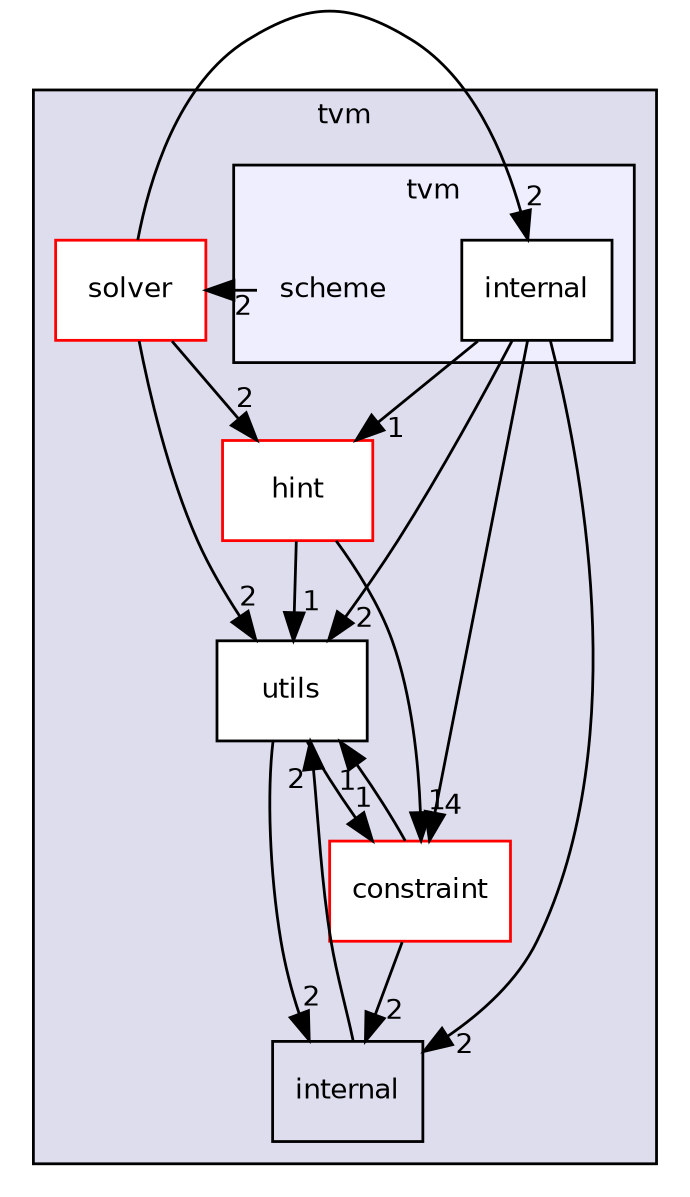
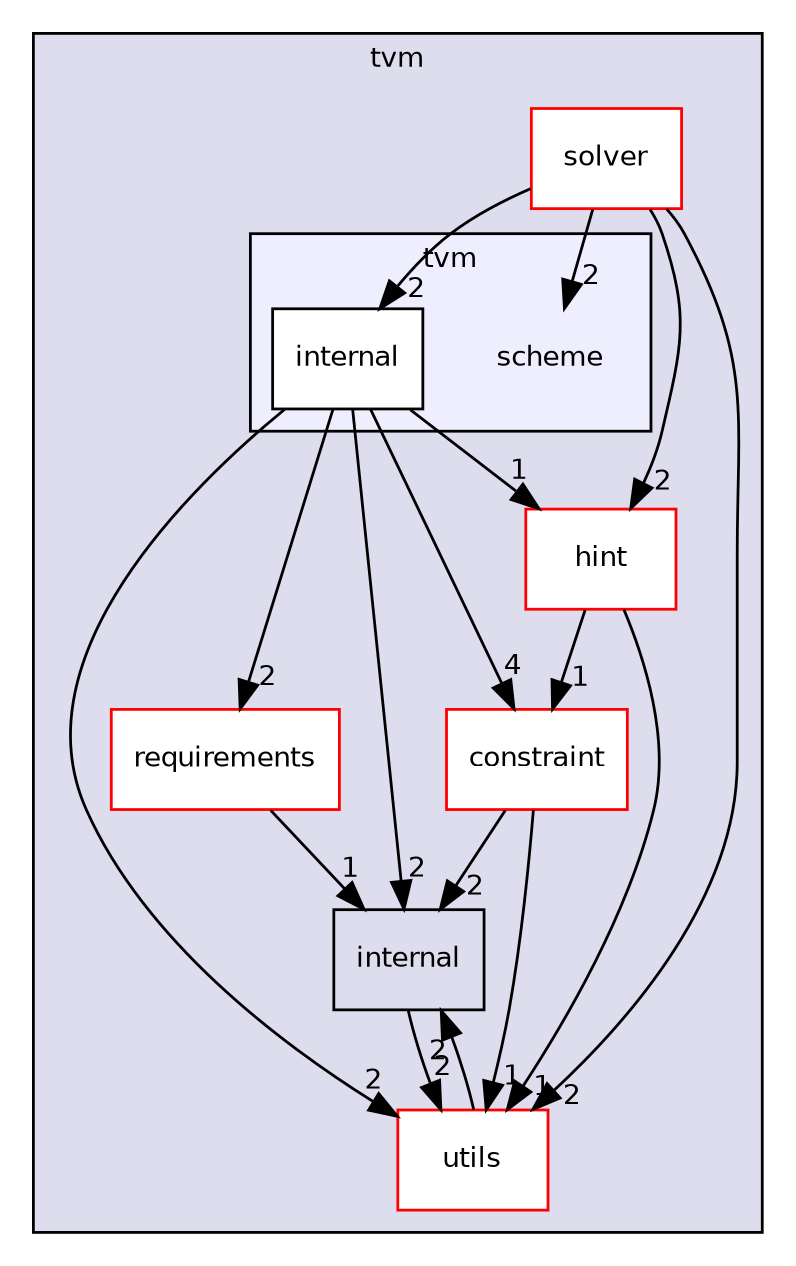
edge "scheme" -> "solver": reversed
node "utils": color black -> red
node "requirements": added
edge "utils" -> "constraint": removed
